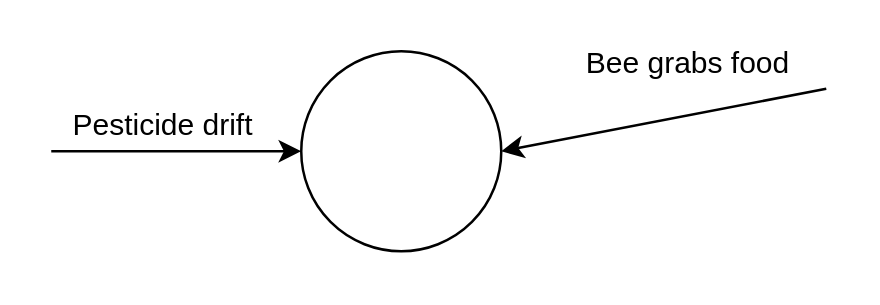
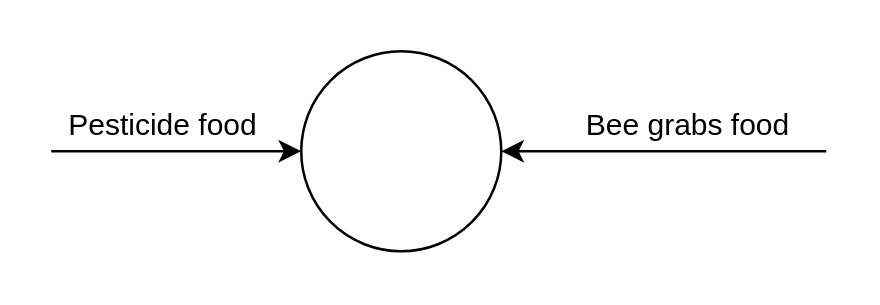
node "Bee grabs food": moved (689, 64) -> (689, 126)
node "Pesticide drift": label "Pesticide drift" -> "Pesticide food"
